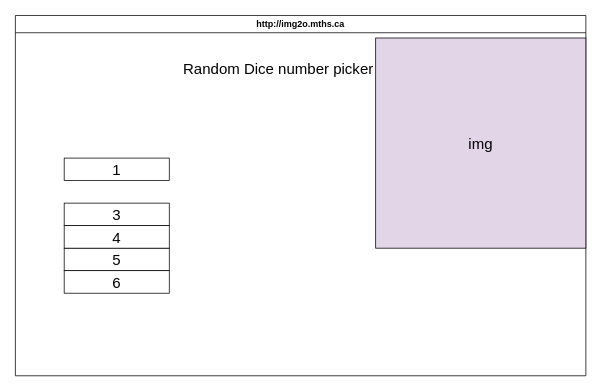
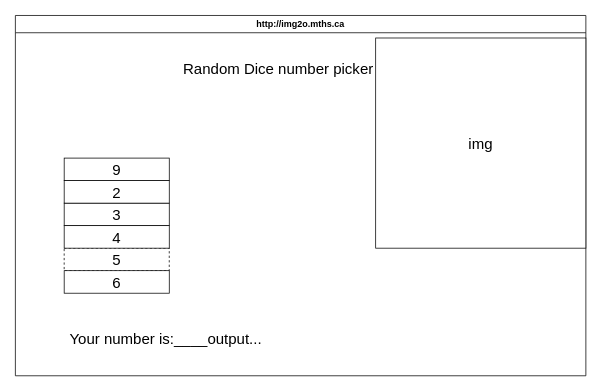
node "img": fillcolor #e1d5e7 -> #ffffff
node "1": label "1" -> "9"
node "2": added
node "5": style solid -> dashed
node "Your number is:____output...": added
